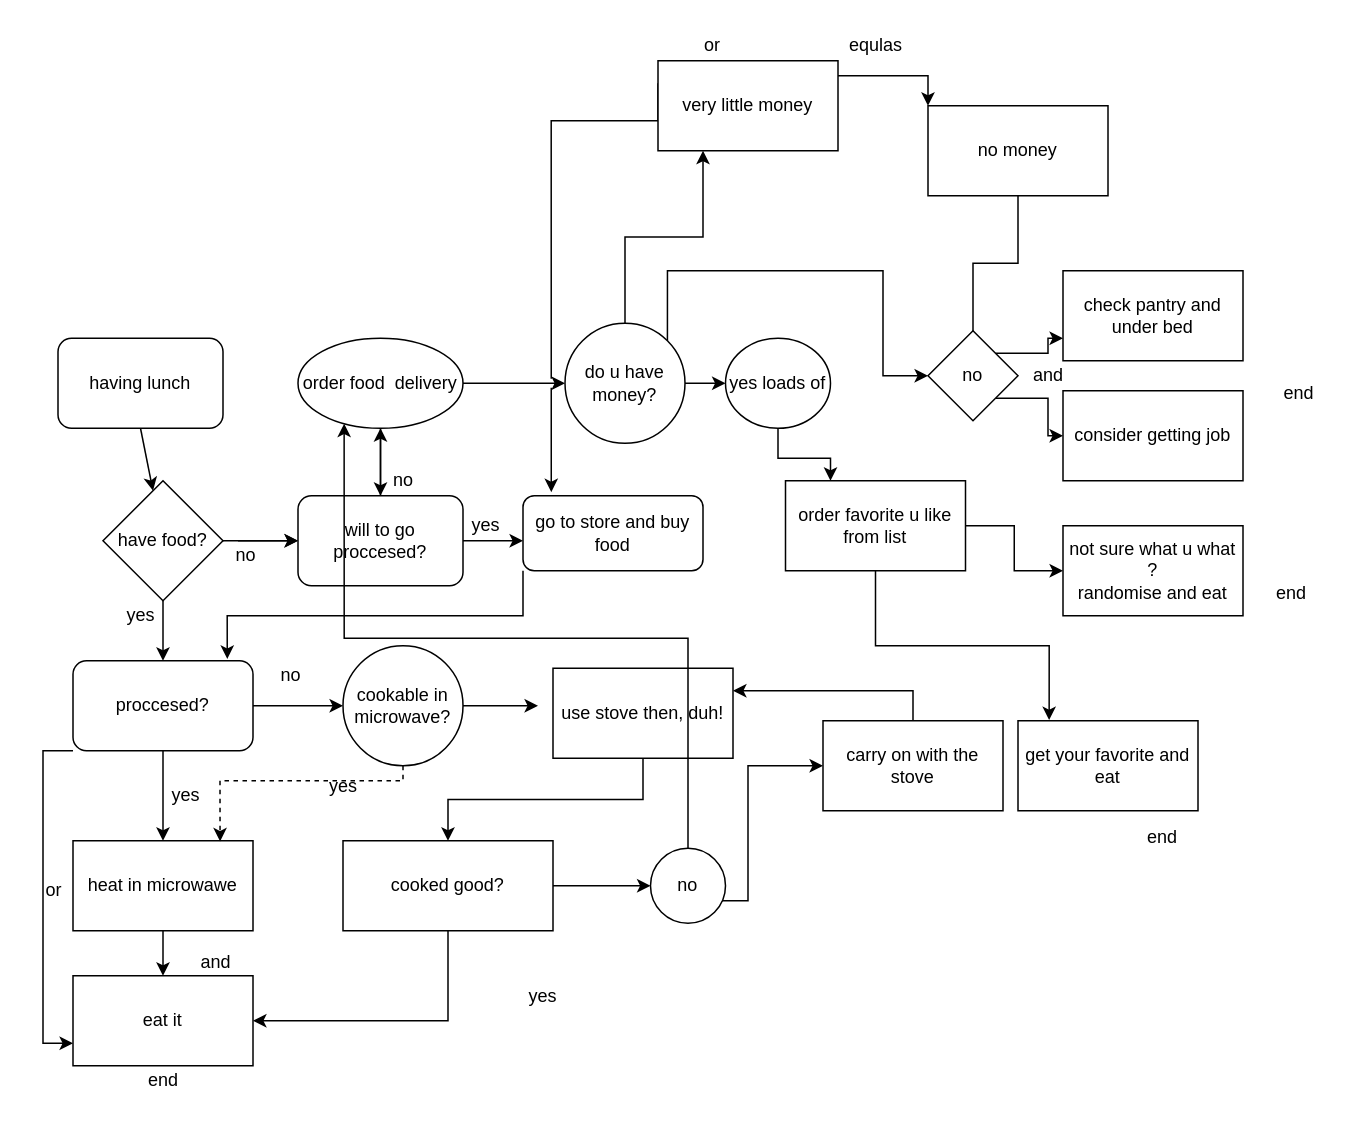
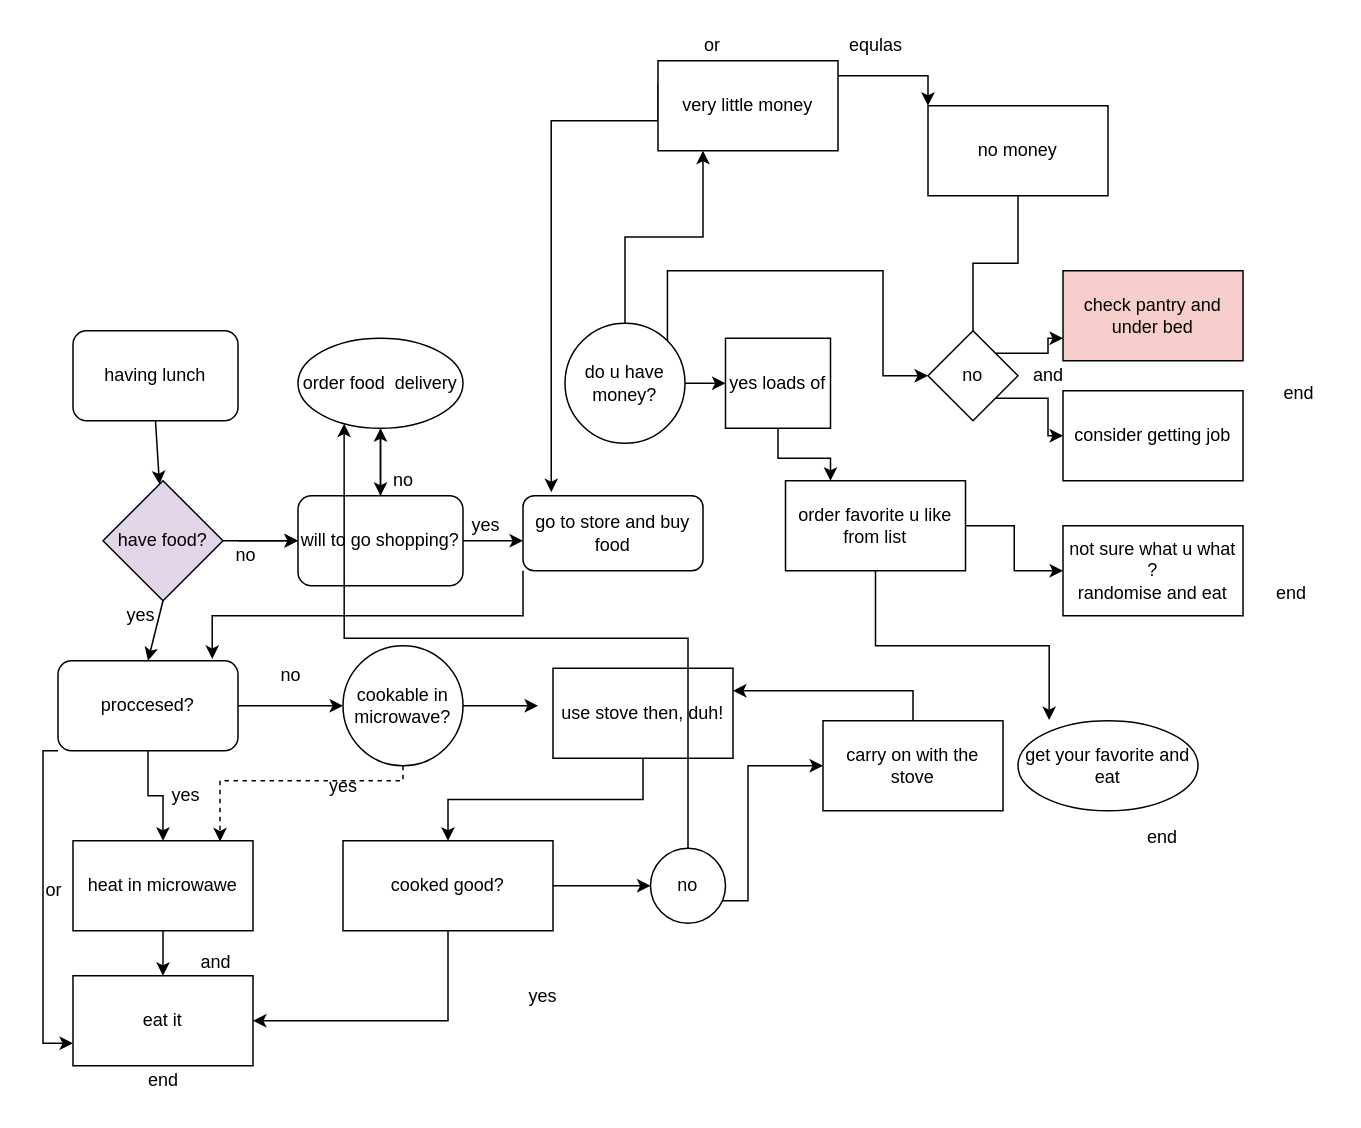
node "check pantry and under bed": fillcolor #ffffff -> #f8cecc
node "having lunch": moved (140, 383) -> (155, 376)
edge "order food delivery" -> "do u have money?": removed
node "yes loads of": shape ellipse -> rectangle
node "have food?": fillcolor #ffffff -> #e1d5e7
node "will to go proccesed?": label "will to go proccesed?" -> "will to go shopping?"
node "proccesed?": moved (163, 706) -> (148, 706)
node "get your favorite and eat": shape rectangle -> ellipse
